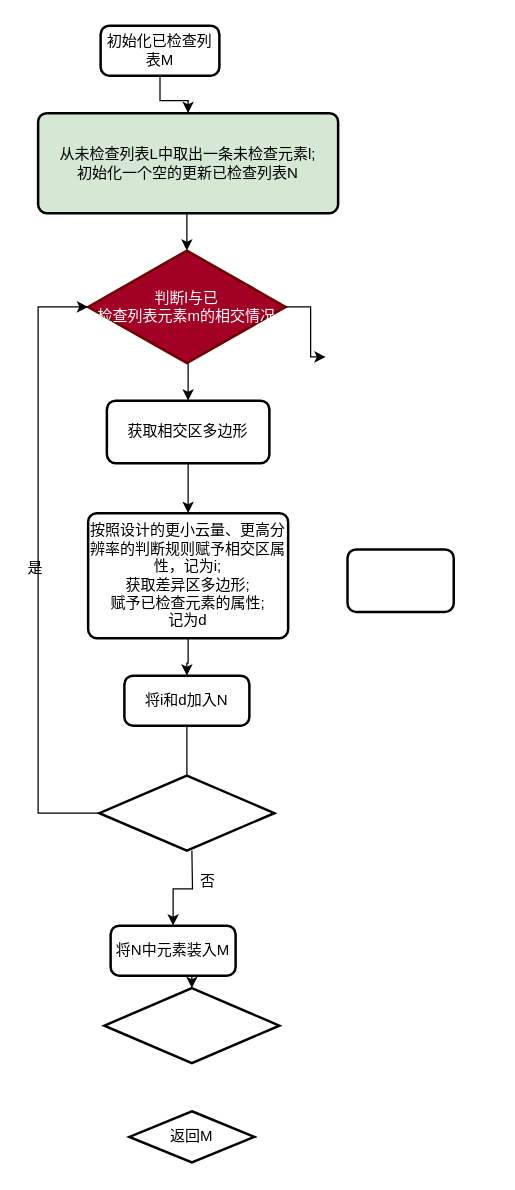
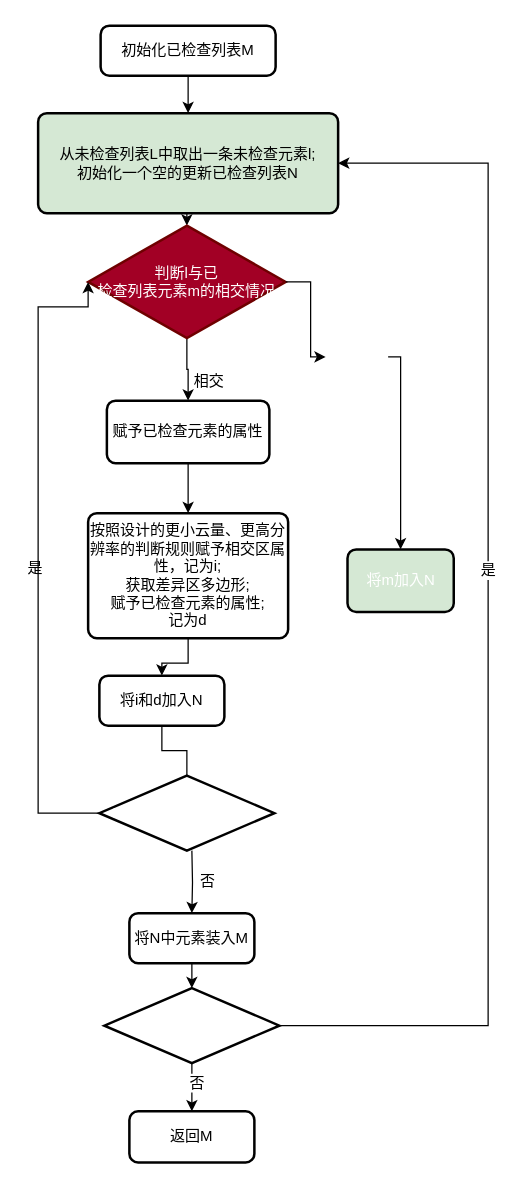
node "初始化已检查列表M": size 119x50 -> 175x50
node "判断l与已 检查列表元素m的相交情况": moved (187, 307) -> (187, 282)
node "相交": added
node "获取相交区多边形": label "获取相交区多边形" -> "赋予已检查元素的属性"
edge "不相交" -> "将m加入N": added
node "将m加入N": fillcolor #ffffff -> #d5e8d4
edge "L中还有未检查记录？" -> "从未检查列表L中取出一条未检查元素l; 初始化一个空的更新已检查列表N": added, label "是"
node "将i和d加入N": moved (187, 701) -> (162, 701)
node "将N中元素装入M": moved (173, 951) -> (192, 938)
edge "L中还有未检查记录？" -> "返回M": added, label "否"
node "返回M": shape diamond -> rounded rectangle
